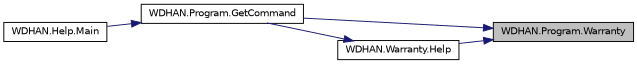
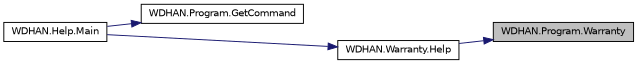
edge "WDHAN.Program.GetCommand" -> "WDHAN.Program.Warranty": removed
edge "WDHAN.Program.GetCommand" -> "WDHAN.Warranty.Help": now "WDHAN.Help.Main" -> "WDHAN.Warranty.Help"
